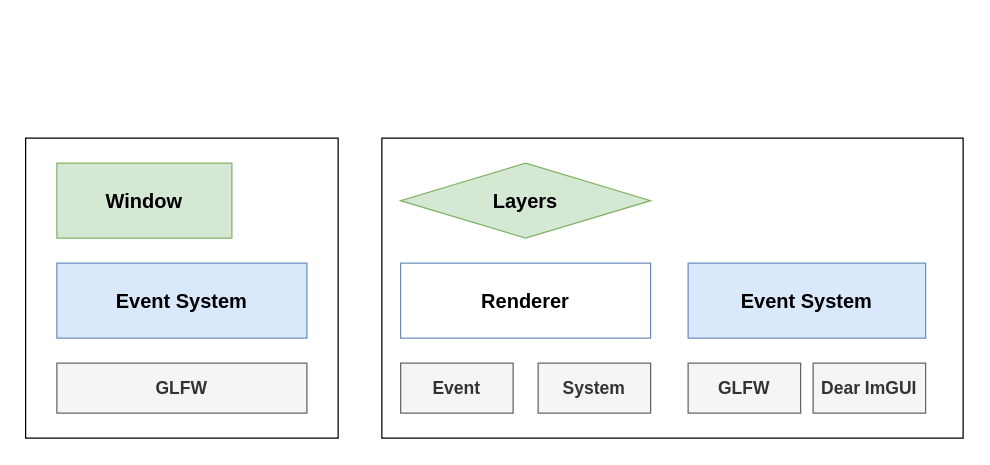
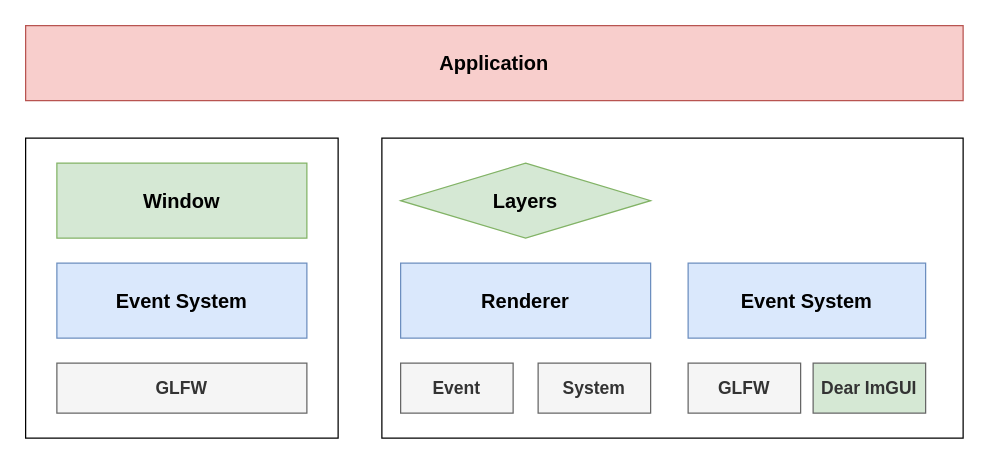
node "Application": added
node "Window": size 175x75 -> 250x75
node "Renderer": fillcolor #ffffff -> #dae8fc
node "Dear ImGUI": fillcolor #f5f5f5 -> #d5e8d4
